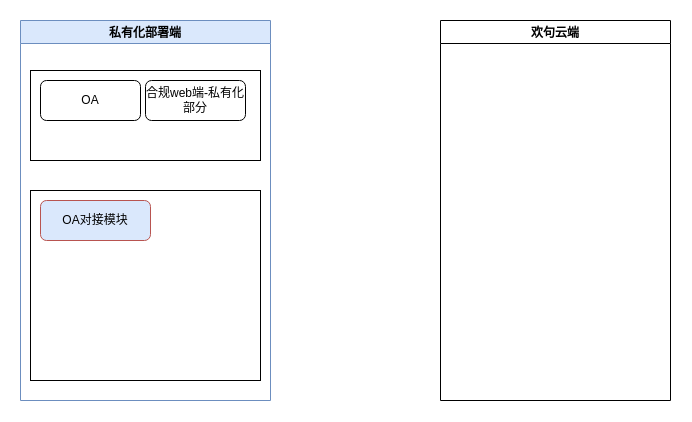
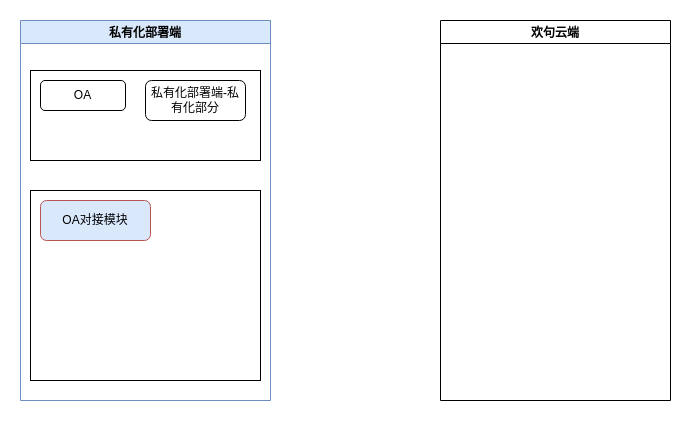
node "OA": size 100x40 -> 85x30
node "合规web端-私有化部分": label "合规web端-私有化部分" -> "私有化部署端-私有化部分"
